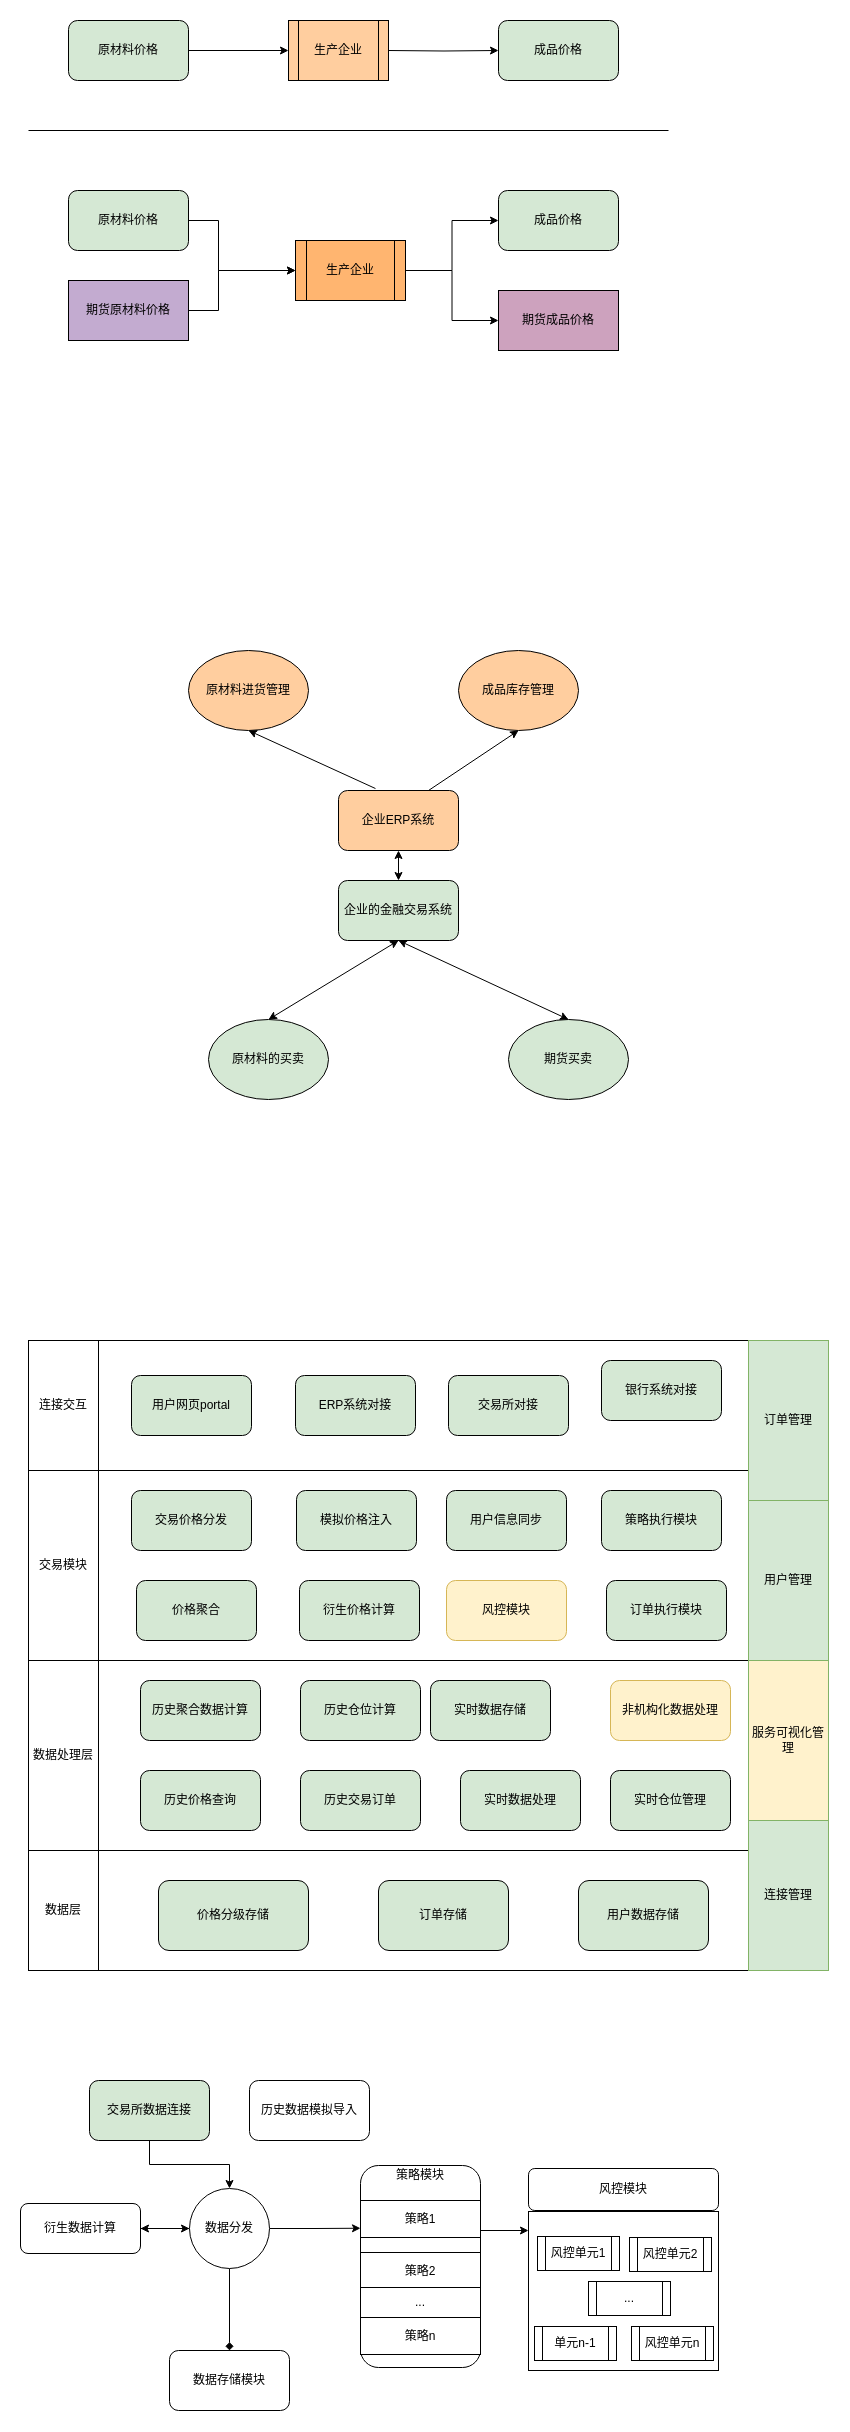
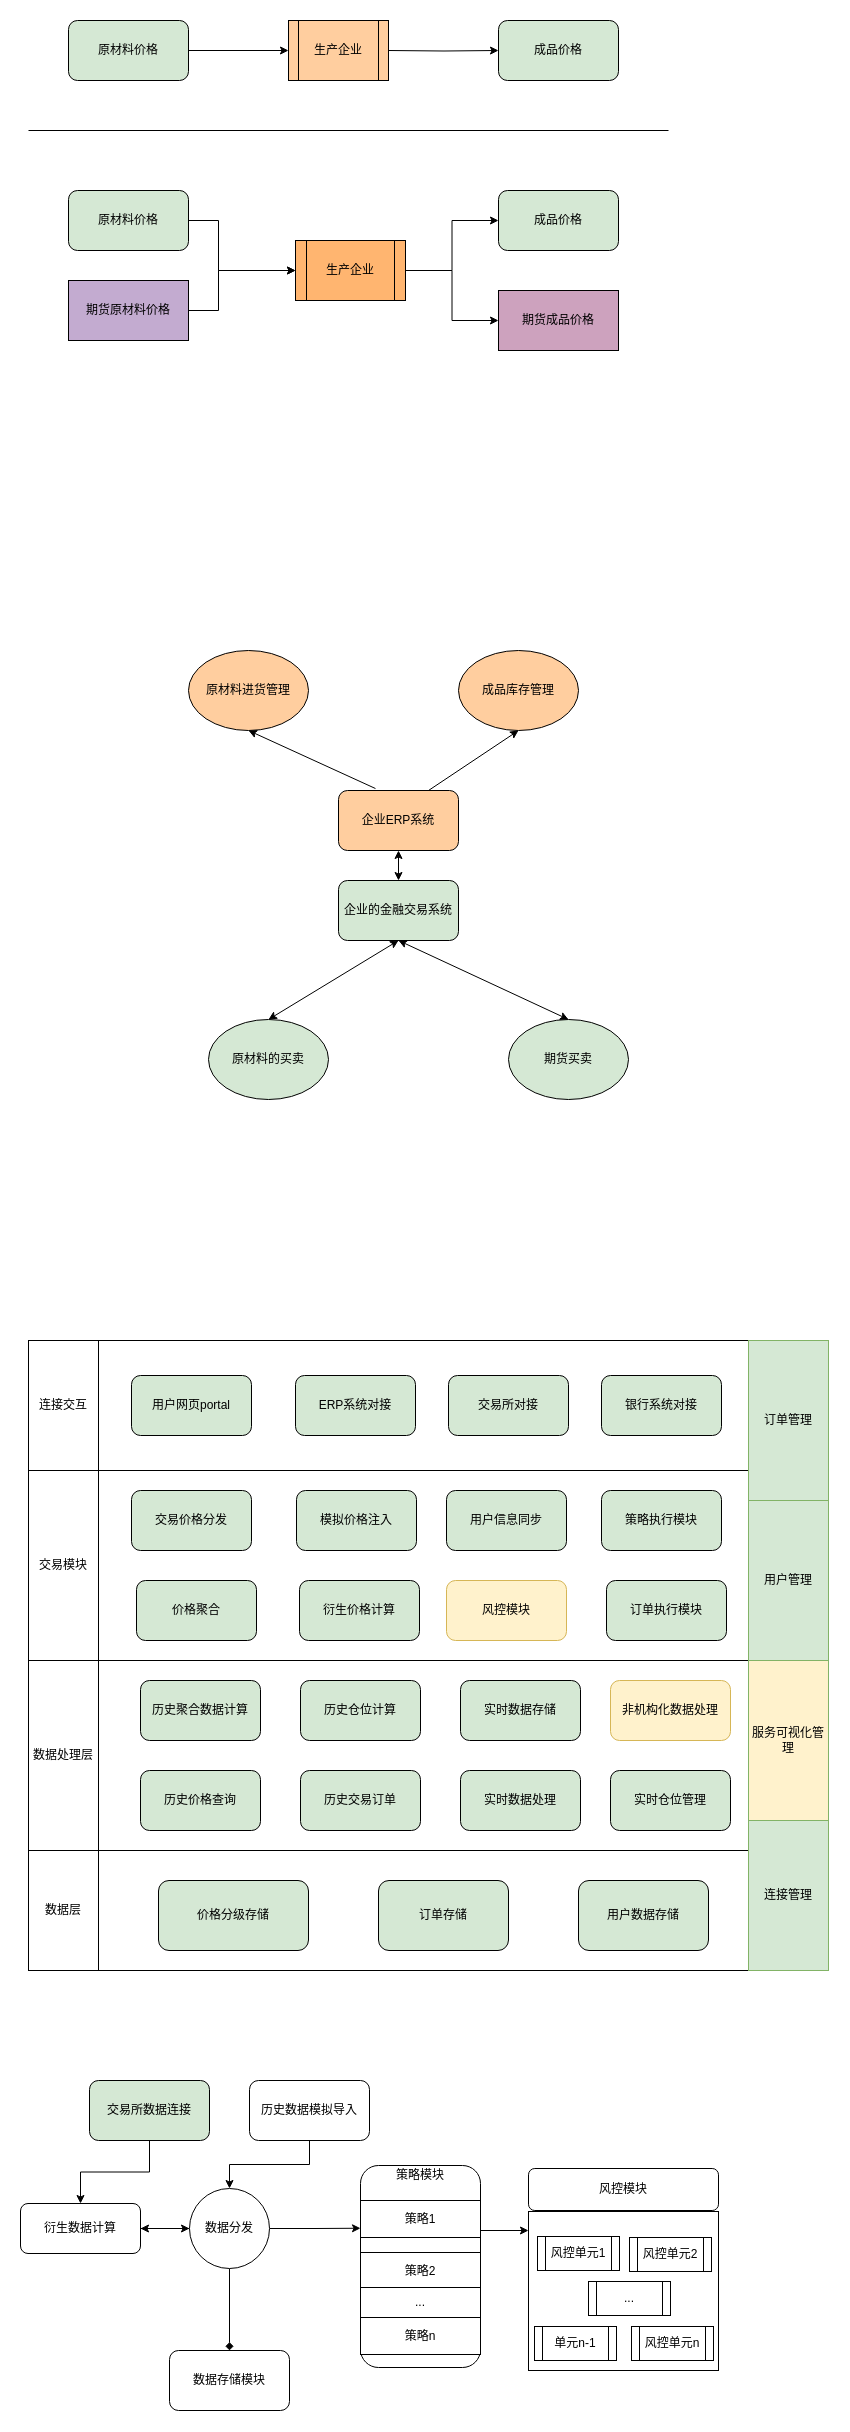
node "银行系统对接": moved (662, 1391) -> (662, 1406)
node "实时数据存储": moved (491, 1711) -> (521, 1711)
edge "交易所数据连接" -> "数据分发": now "交易所数据连接" -> "衍生数据计算"
edge "历史数据模拟导入" -> "数据分发": added
